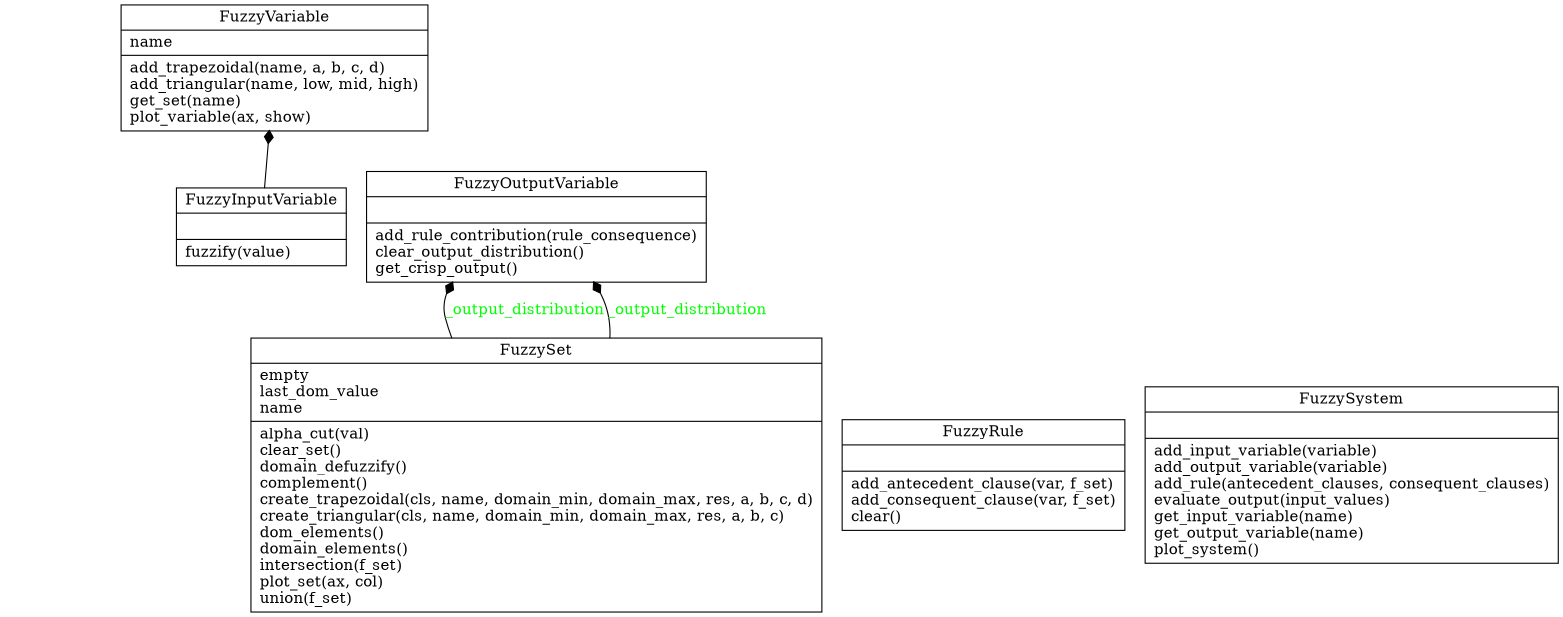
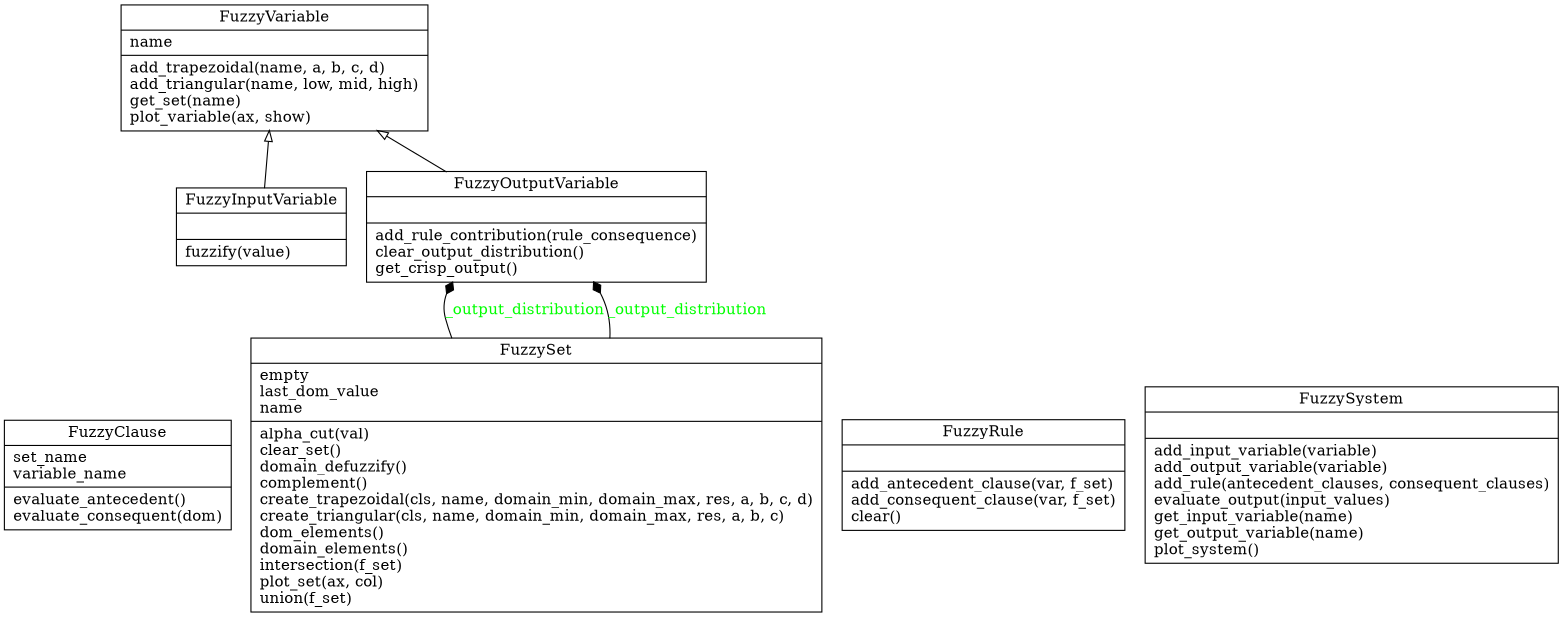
edge "FuzzyOutputVariable" -> "FuzzyVariable": added
edge "FuzzyInputVariable" -> "FuzzyVariable": arrowhead diamond -> empty
node "FuzzyClause": added
